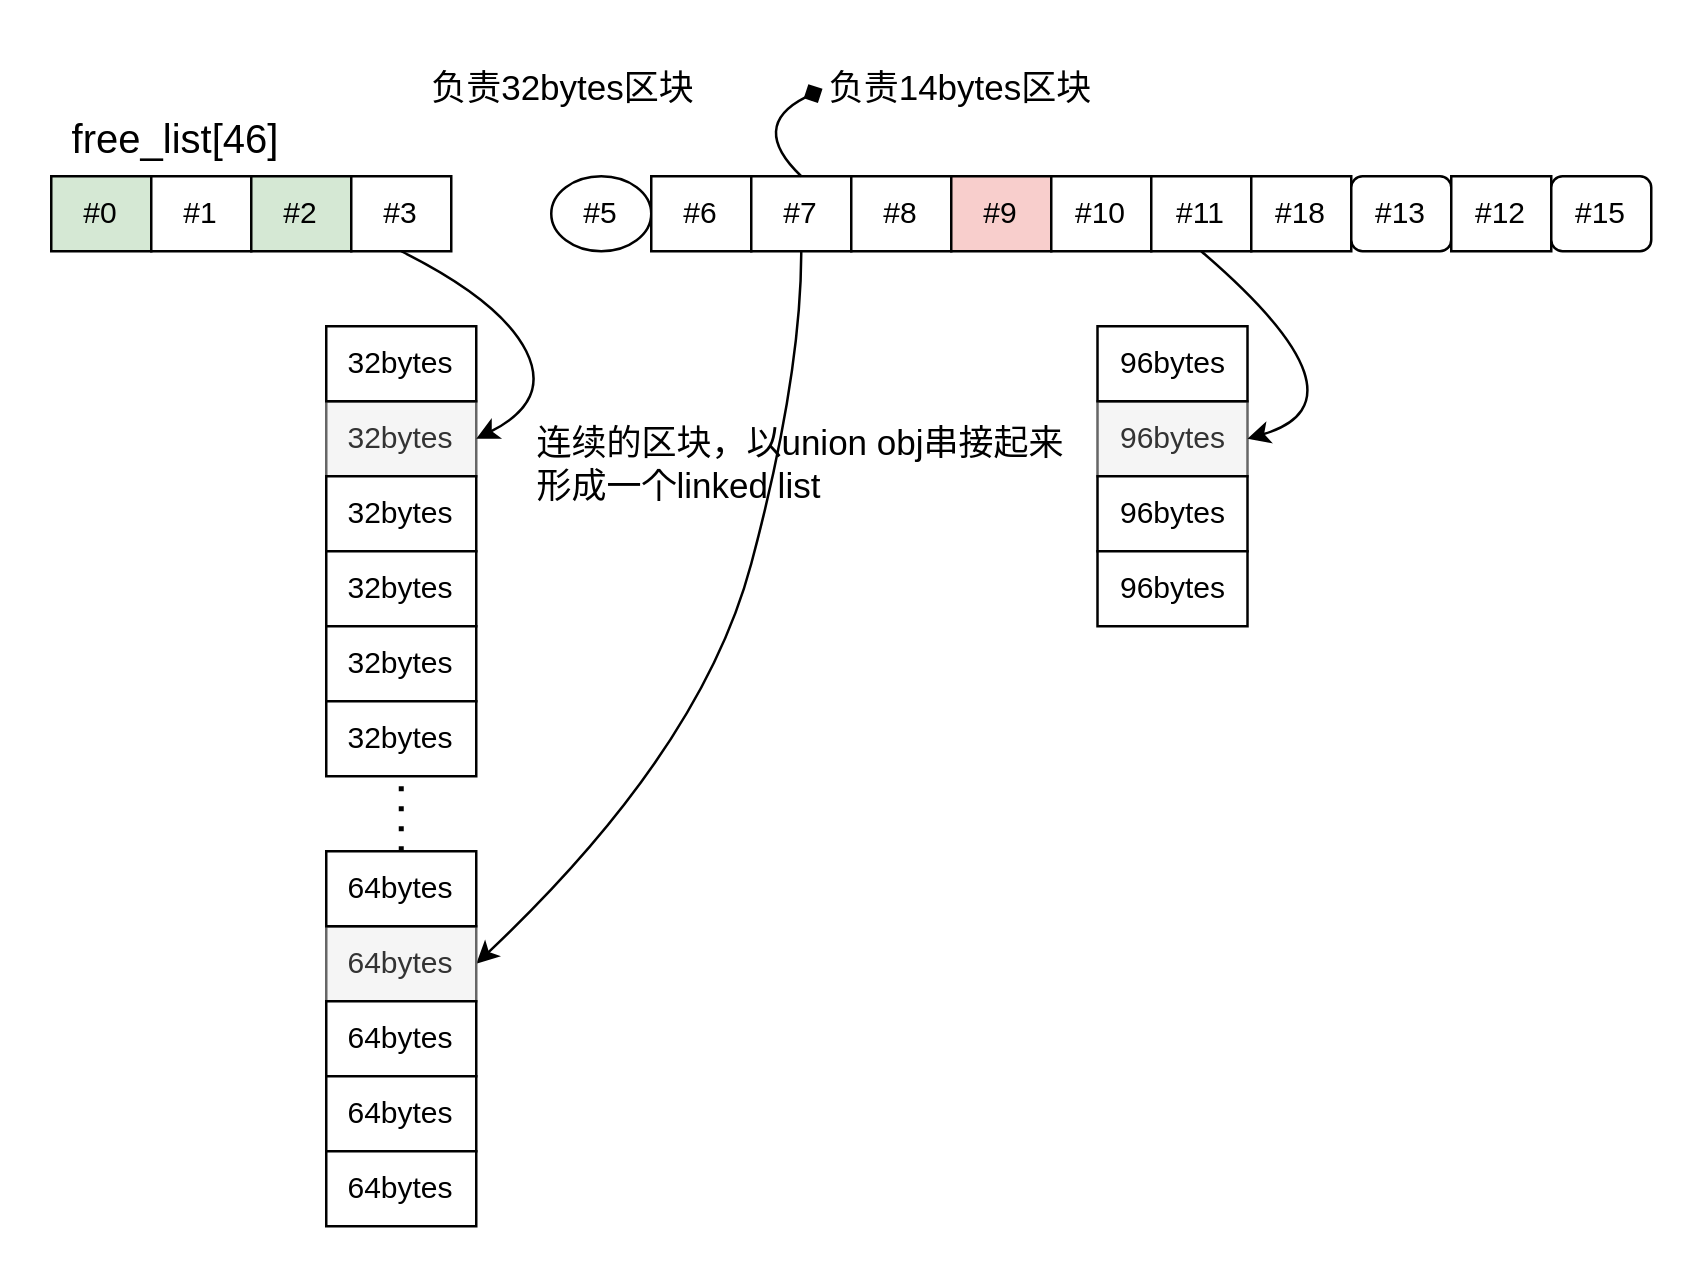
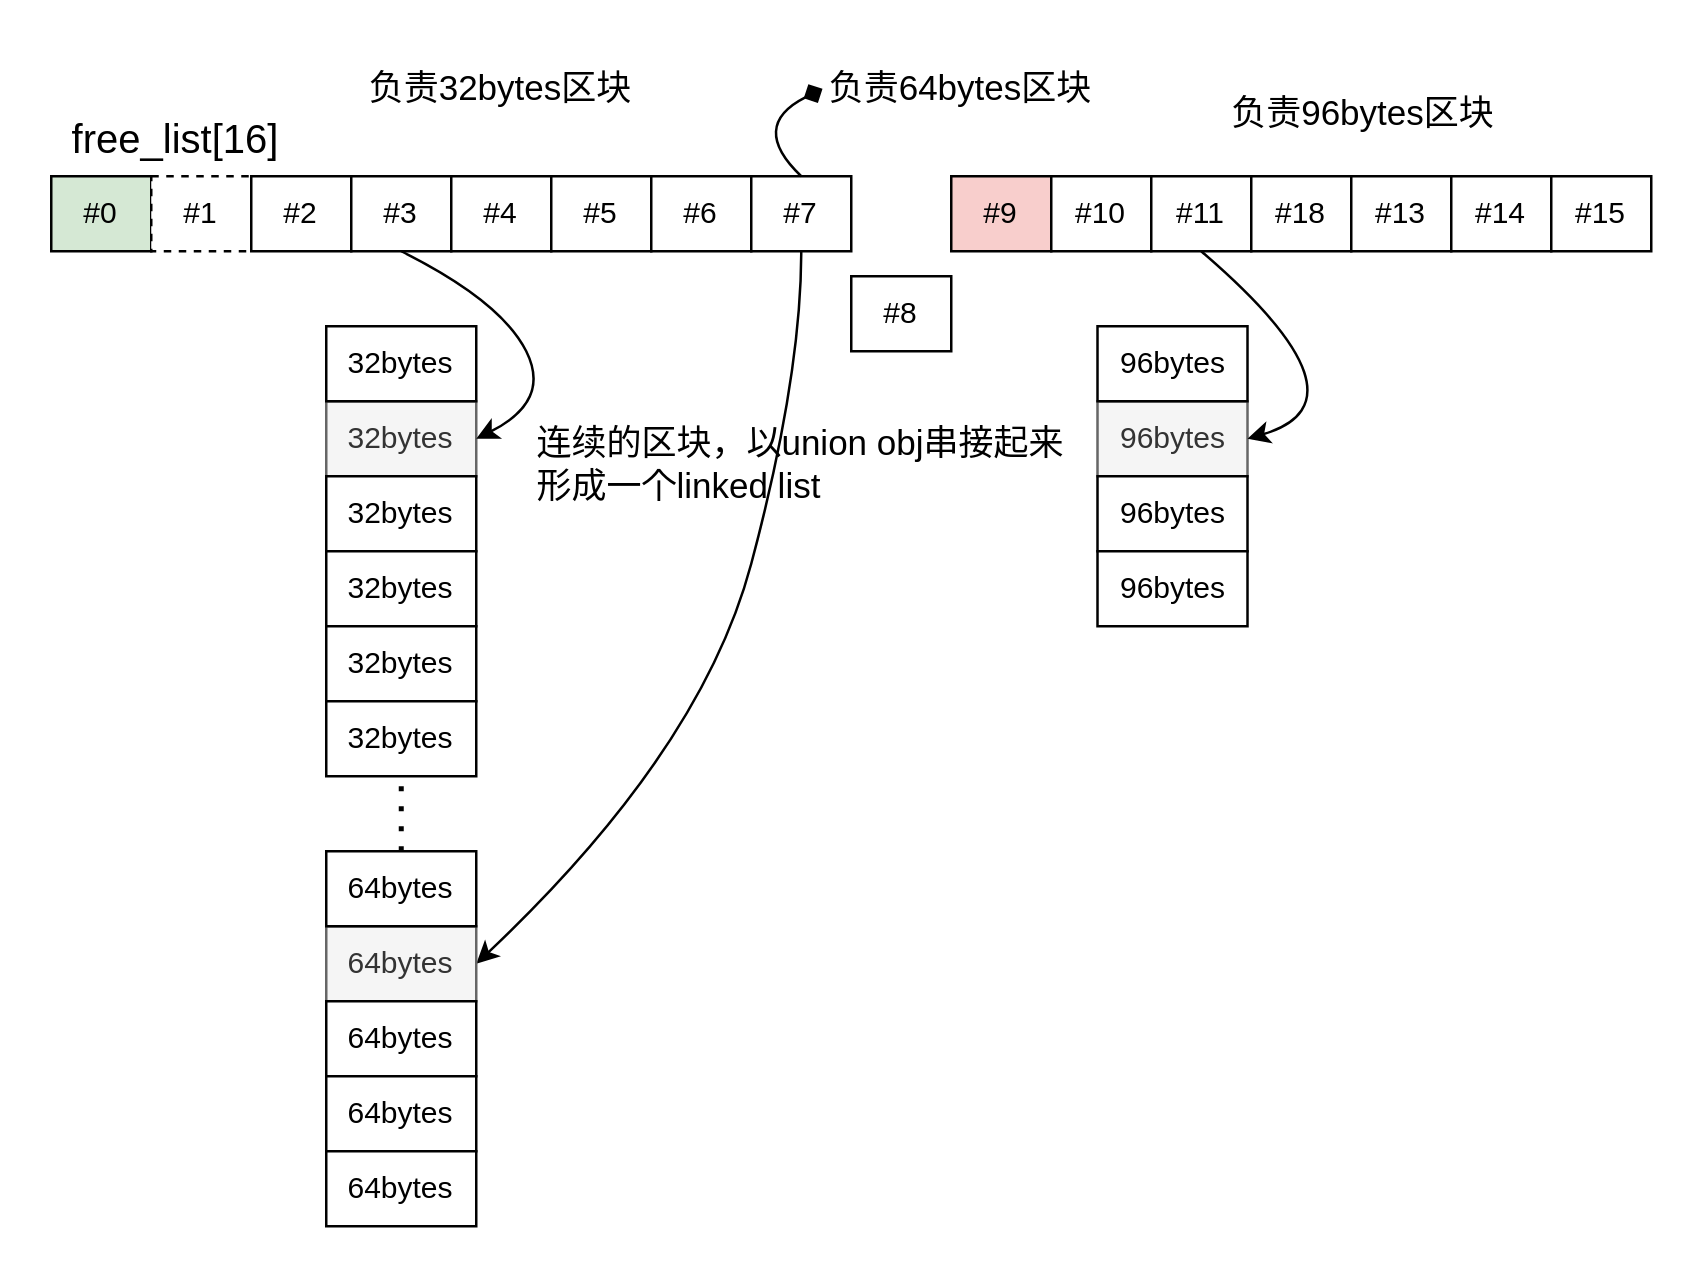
node "负责32bytes区块": moved (564, 89) -> (501, 89)
node "负责14bytes区块": label "负责14bytes区块" -> "负责64bytes区块"
node "负责96bytes区块": added
node "free_list[46]": label "free_list[46]" -> "free_list[16]"
node "#1": style solid -> dashed
node "#2": fillcolor #d5e8d4 -> #ffffff
node "#4": added
node "#5": shape ellipse -> rectangle
node "#8": moved (901, 214) -> (901, 314)
node "#13": shape rounded rectangle -> rectangle
node "#12": label "#12" -> "#14"
node "#15": shape rounded rectangle -> rectangle
